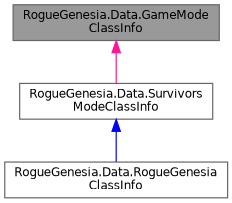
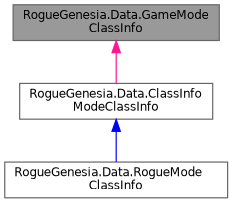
node "RogueGenesia.Data.Survivors ModeClassInfo": label "RogueGenesia.Data.Survivors ModeClassInfo" -> "RogueGenesia.Data.ClassInfo ModeClassInfo"
node "RogueGenesia.Data.RogueGenesia ClassInfo": label "RogueGenesia.Data.RogueGenesia ClassInfo" -> "RogueGenesia.Data.RogueMode ClassInfo"
